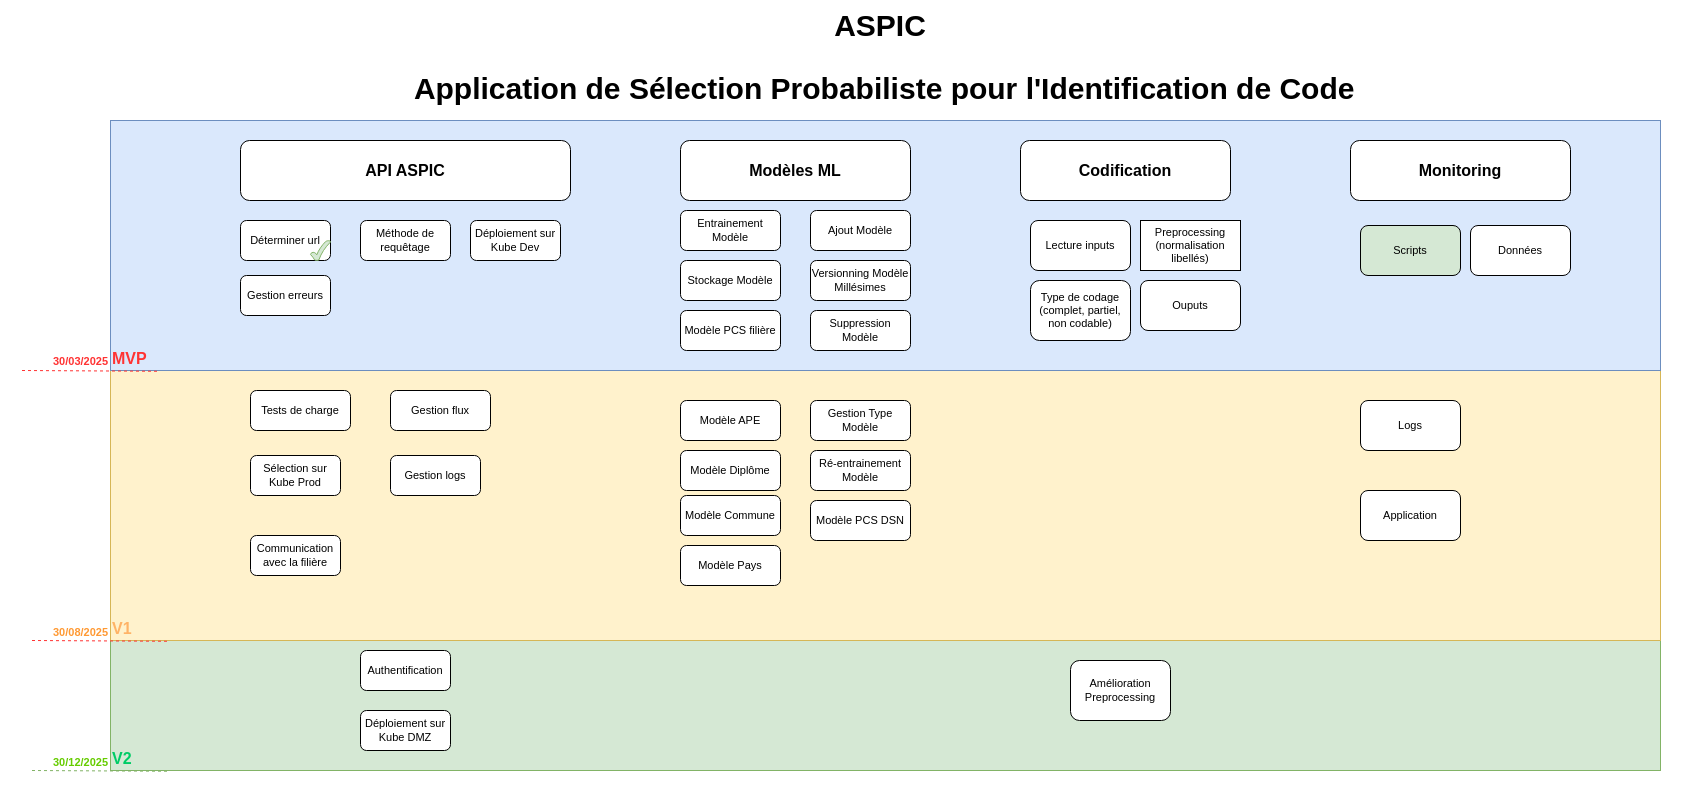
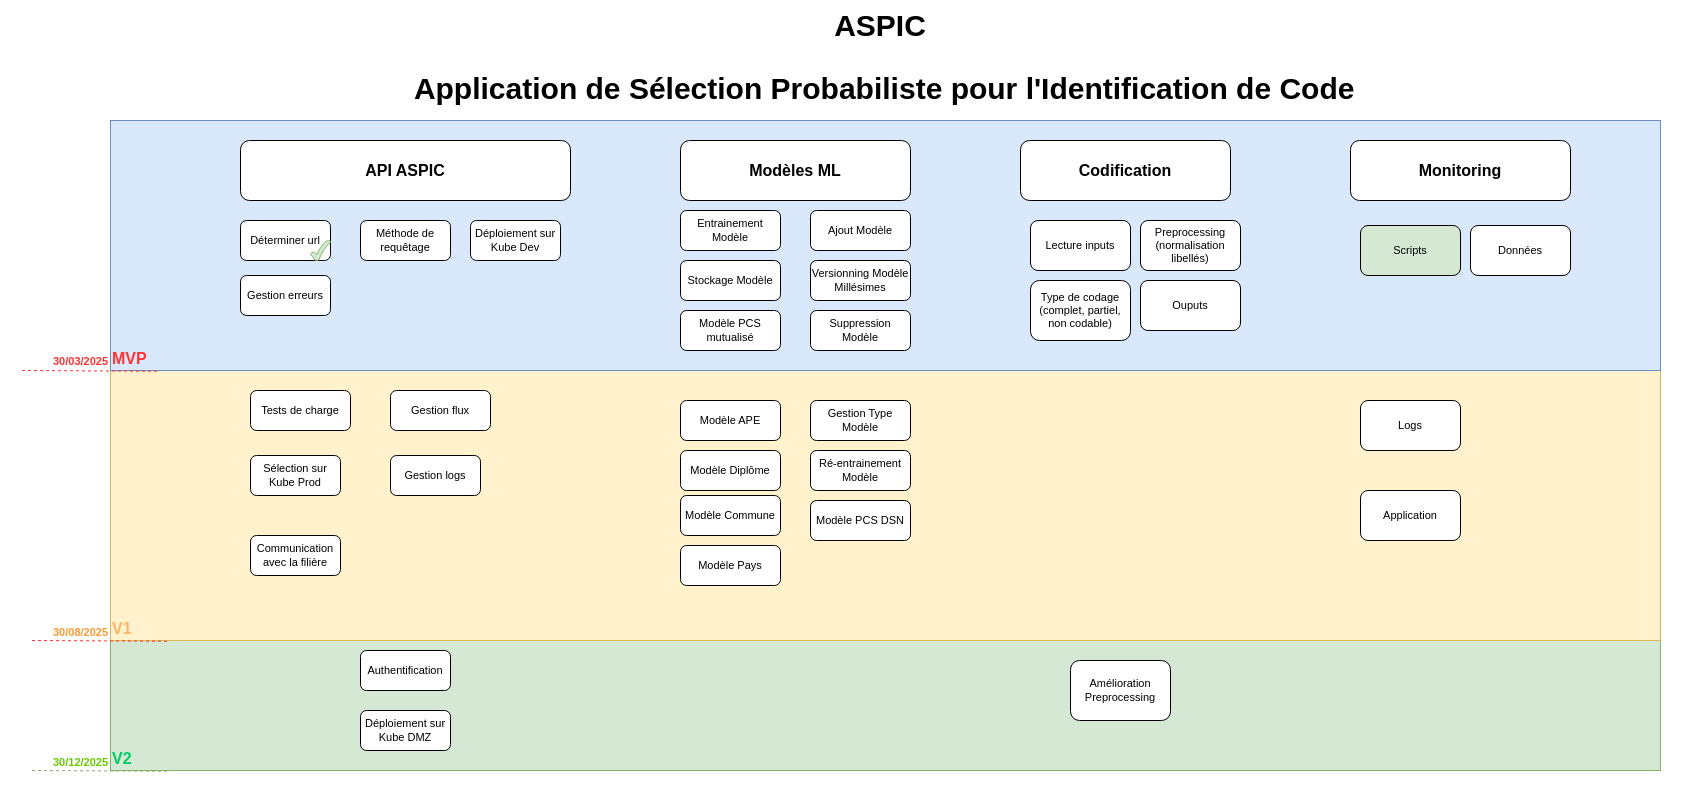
node "Preprocessing (normalisation libellés)": shape rectangle -> rounded rectangle
node "Modèle PCS filière": label "Modèle PCS filière" -> "Modèle PCS mutualisé"
